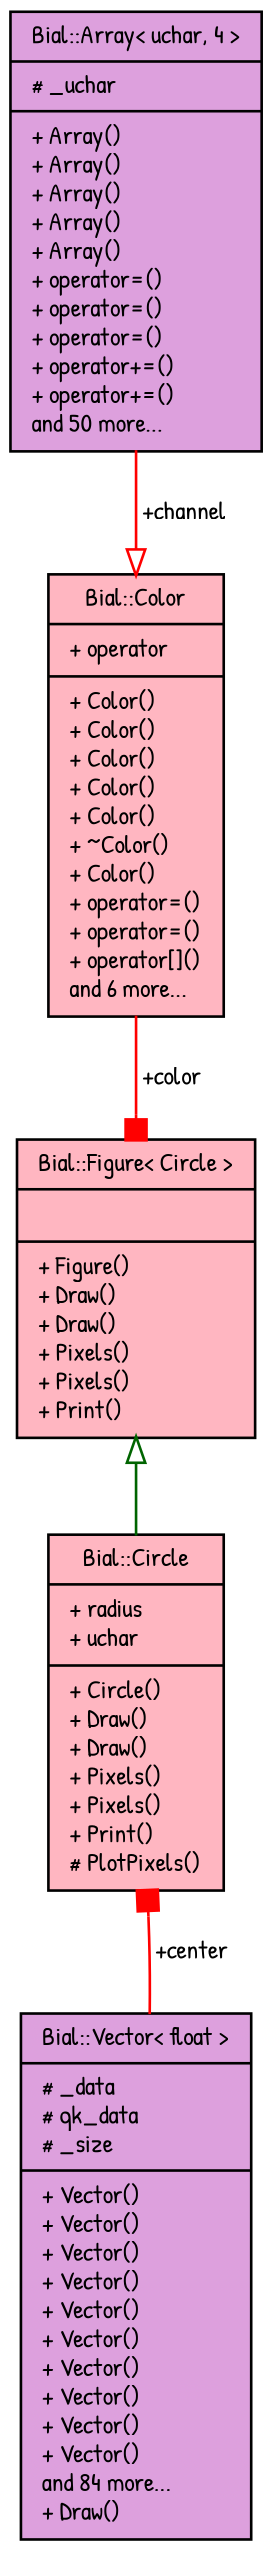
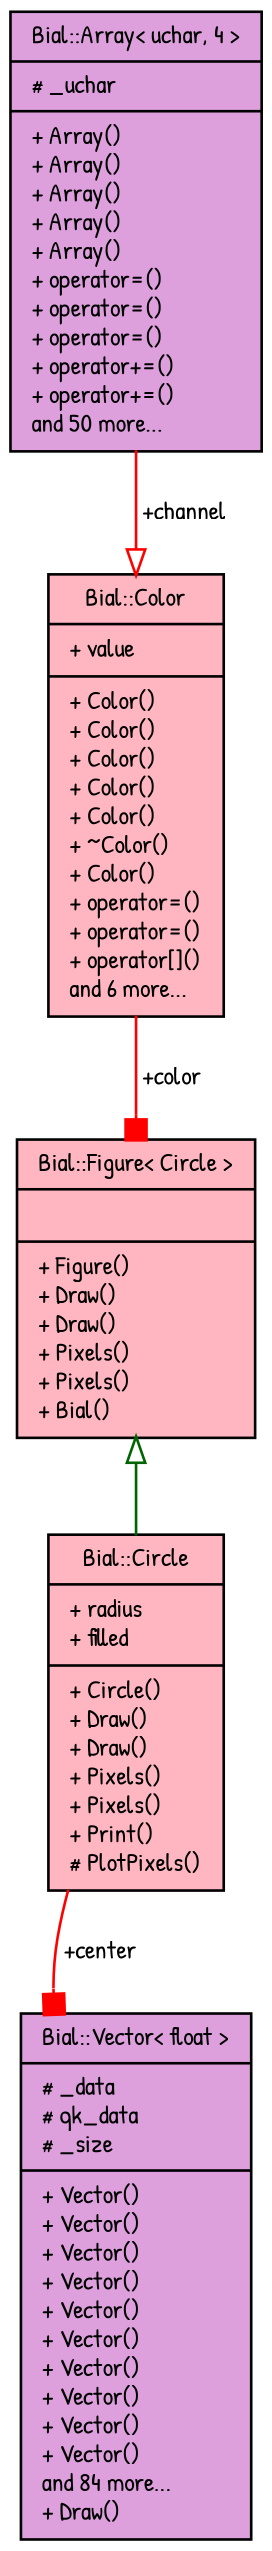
node "Bial::Color": text "+ operator" -> "+ value"
node "Bial::Figure< Circle >": text "+ Print()" -> "+ Bial()"
node "Bial::Circle": text "+ uchar" -> "+ filled"
edge "Bial::Vector< float >" -> "Bial::Circle": reversed
